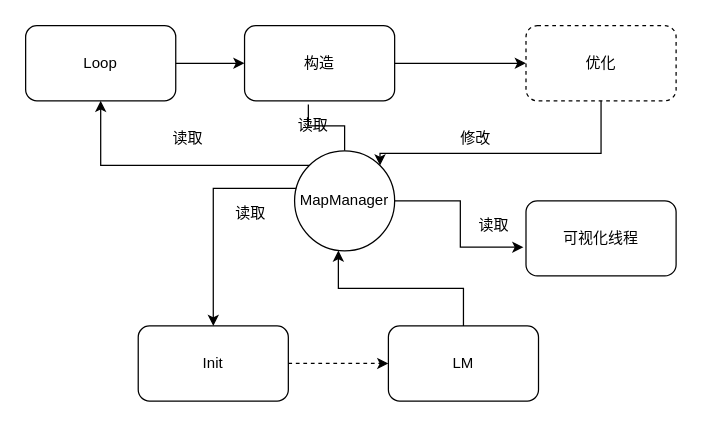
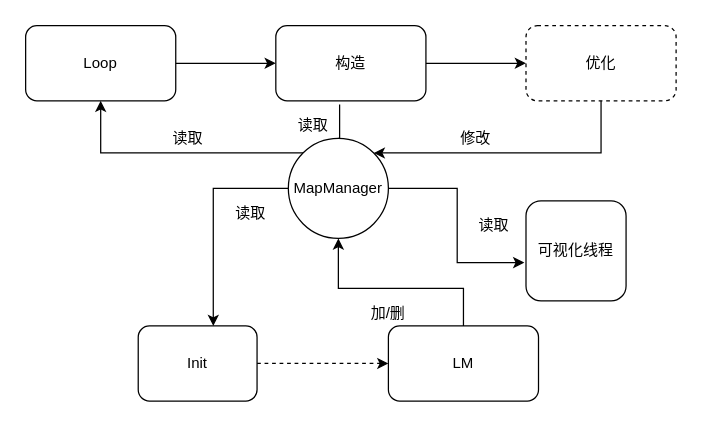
node "构造": moved (319, 63) -> (351, 63)
node "MapManager": moved (344, 201) -> (338, 188)
node "可视化线程": size 150x75 -> 100x100
node "加/删": added
node "Init": size 150x75 -> 119x75
